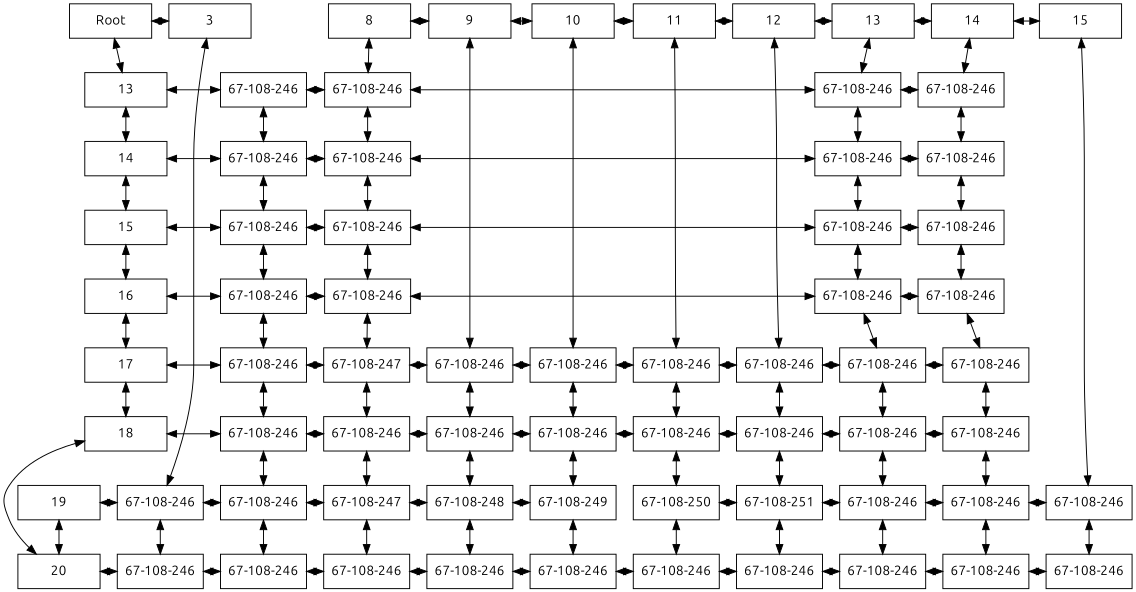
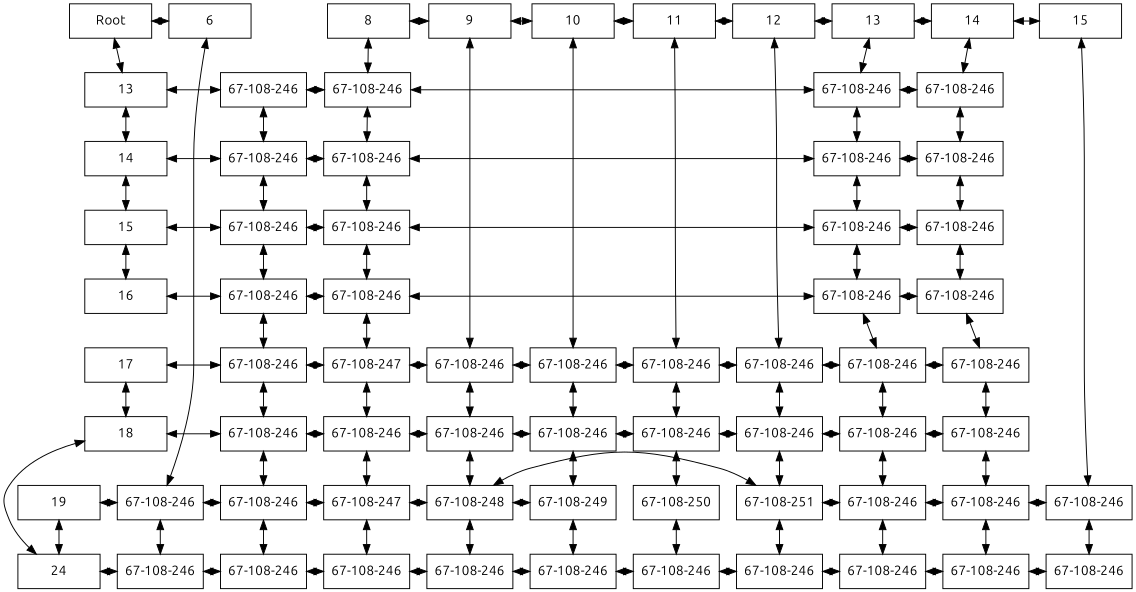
node "3": label "3" -> "6"
edge "16" -- "17": removed
edge "67-108-250" -- "67-108-251": now "67-108-248" -- "67-108-251"
node "20": label "20" -> "24"
